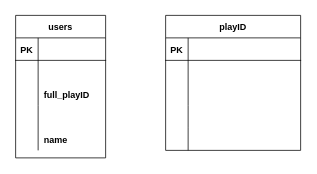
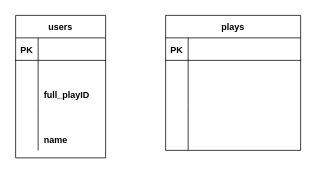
node "playID": label "playID" -> "plays"
